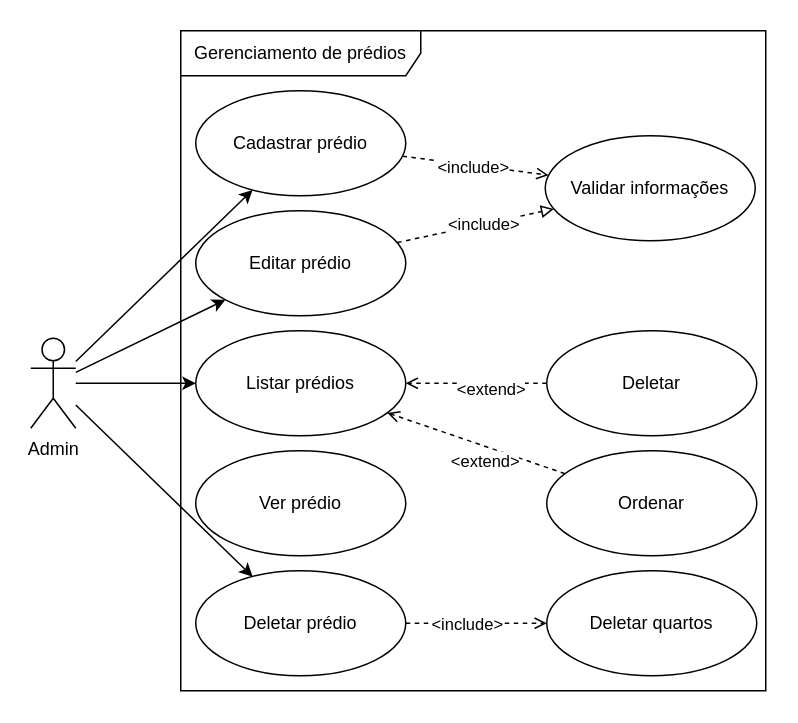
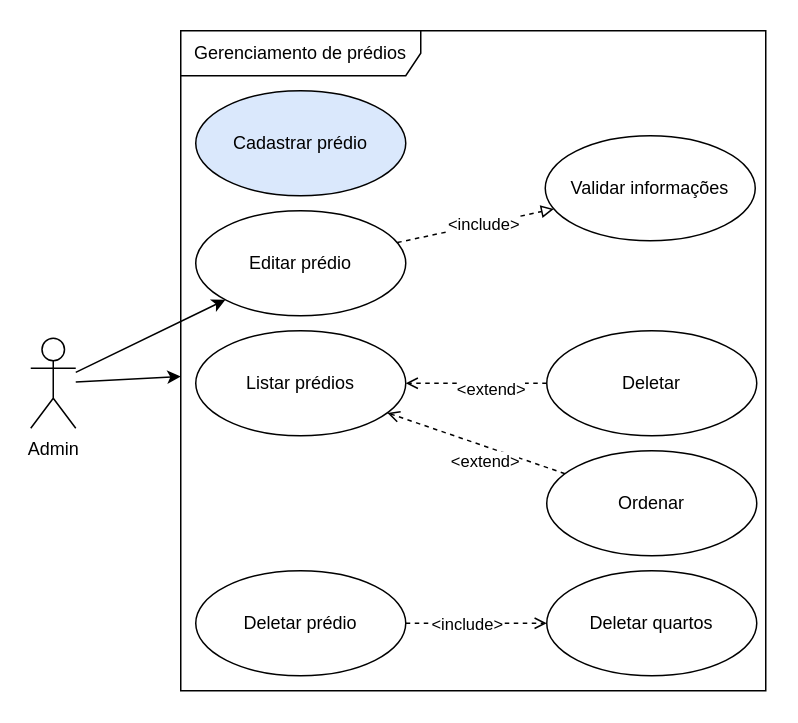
node "Cadastrar prédio": fillcolor #ffffff -> #dae8fc
edge "Cadastrar prédio" -> "Validar informações": removed, label "<include>"
edge "Admin" -> "Cadastrar prédio": removed
edge "Admin" -> "Listar prédios": removed
edge "Admin" -> "Deletar prédio": now "Admin" -> "Gerenciamento de prédios"
node "Ver prédio": removed
